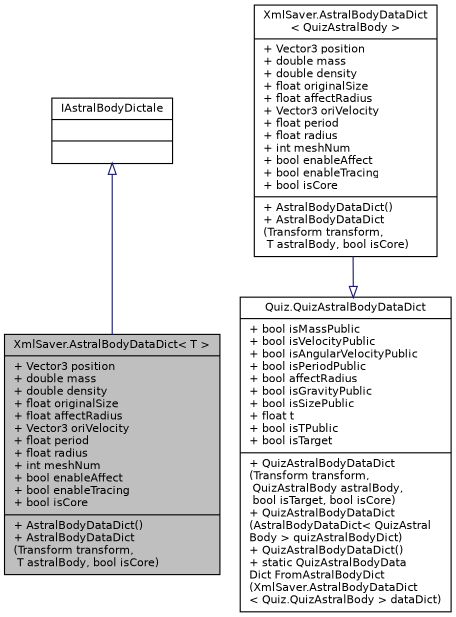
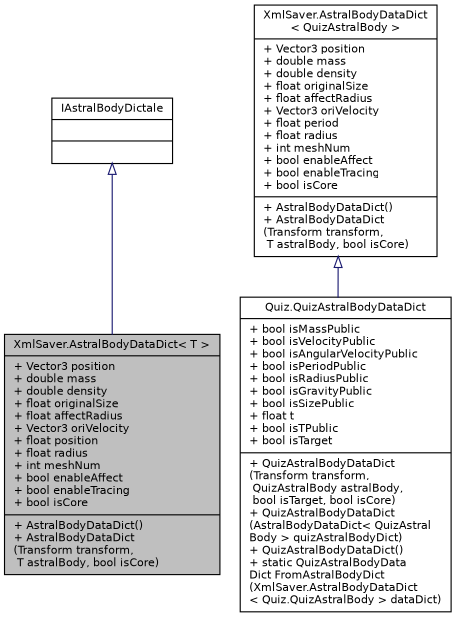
edge "XmlSaver.AstralBodyDataDict" -> "Quiz.QuizAstralBodyDataDict": reversed
node "Quiz.QuizAstralBodyDataDict": text "+ bool affectRadius" -> "+ bool isRadiusPublic"
node "XmlSaver.AstralBodyDataDict< T >": text "+ float period" -> "+ float position"
